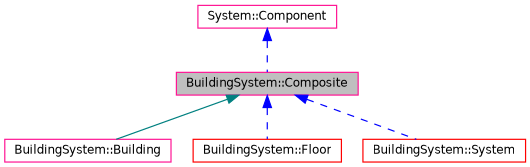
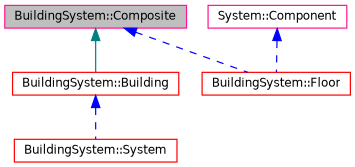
edge "BuildingSystem::Composite" -> "System::Component": now "BuildingSystem::Floor" -> "System::Component"
edge "BuildingSystem::System" -> "BuildingSystem::Composite": now "BuildingSystem::System" -> "BuildingSystem::Building"
node "BuildingSystem::Building": color deeppink -> red
